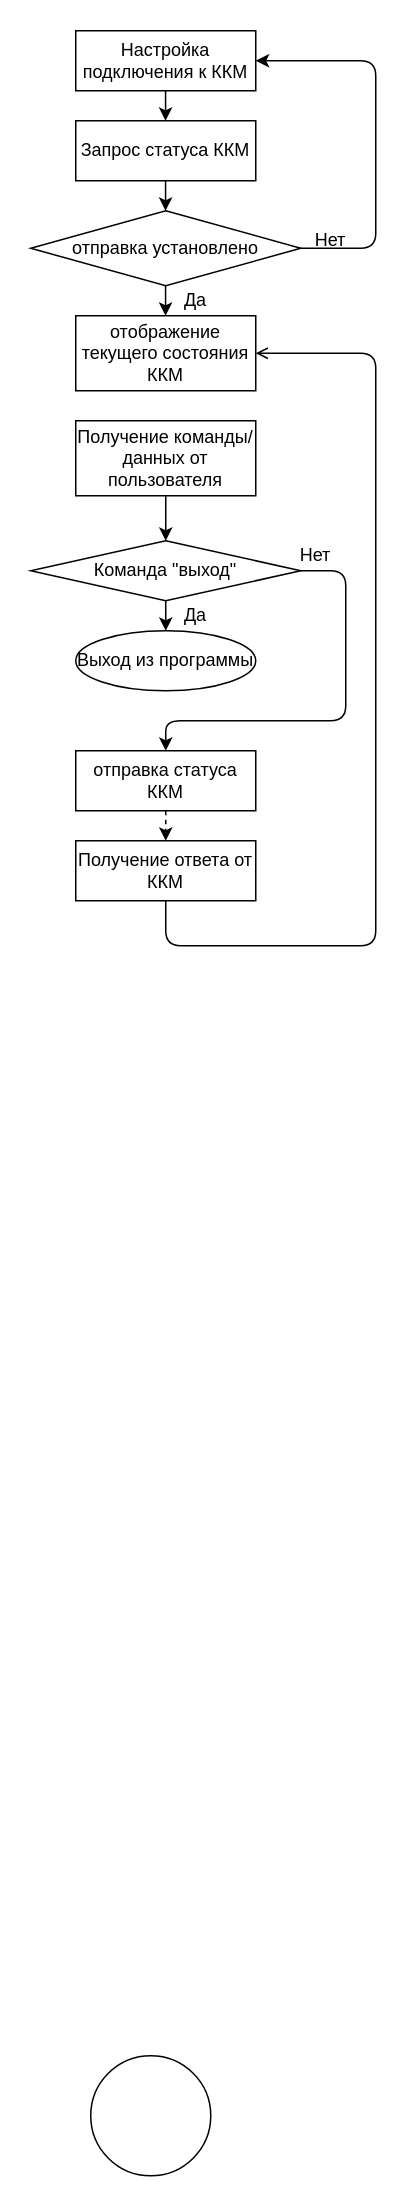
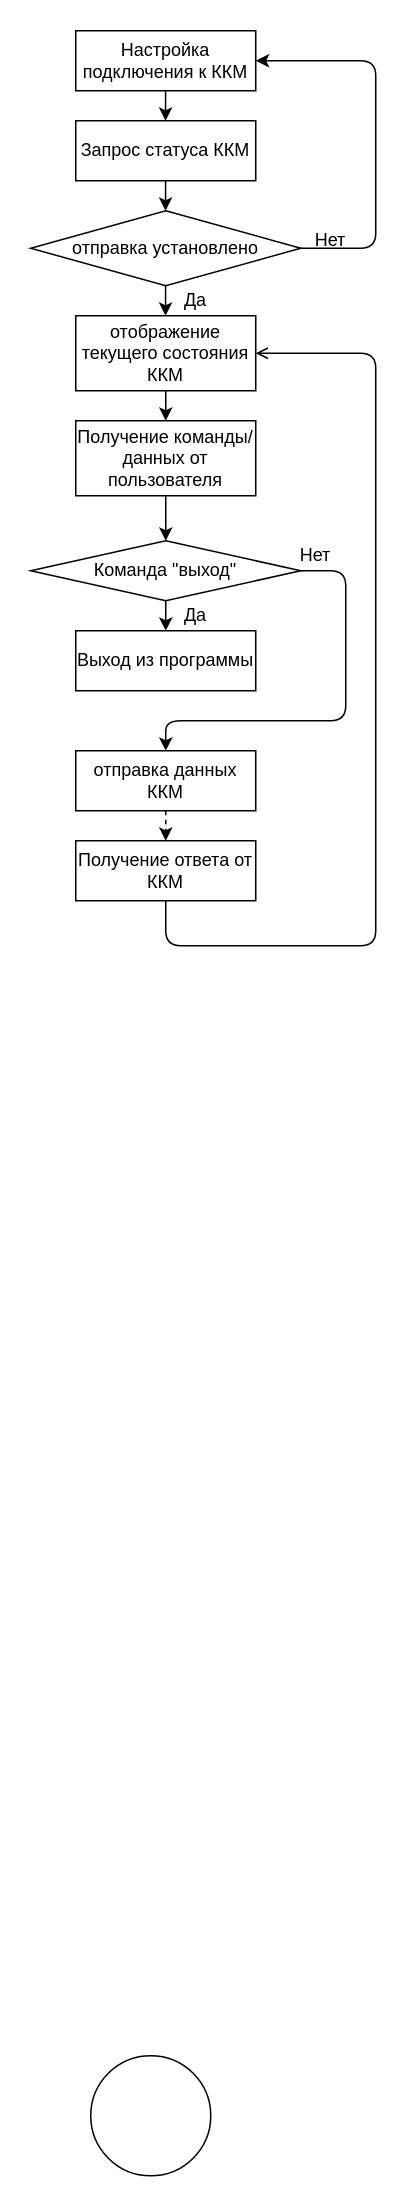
edge "отображение текущего состояния ККМ" -> "Получение команды/данных от пользователя": added
node "Выход из программы": shape ellipse -> rectangle
node "отправка статуса ККМ": label "отправка статуса ККМ" -> "отправка данных ККМ"
